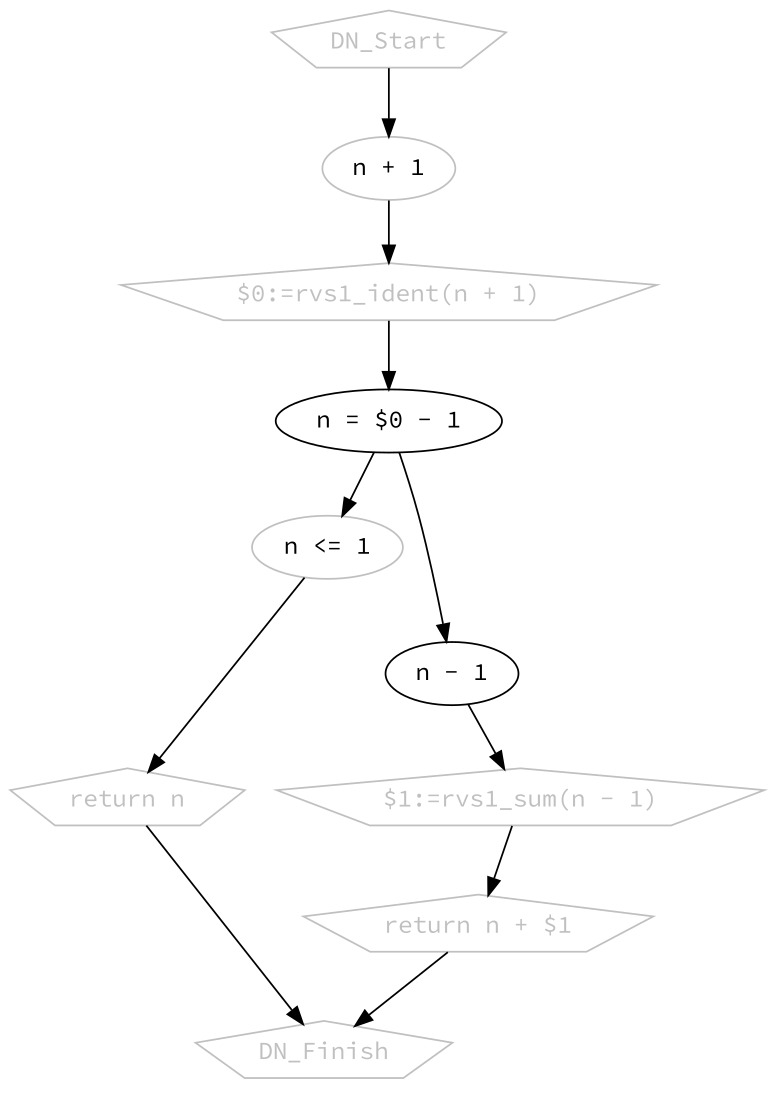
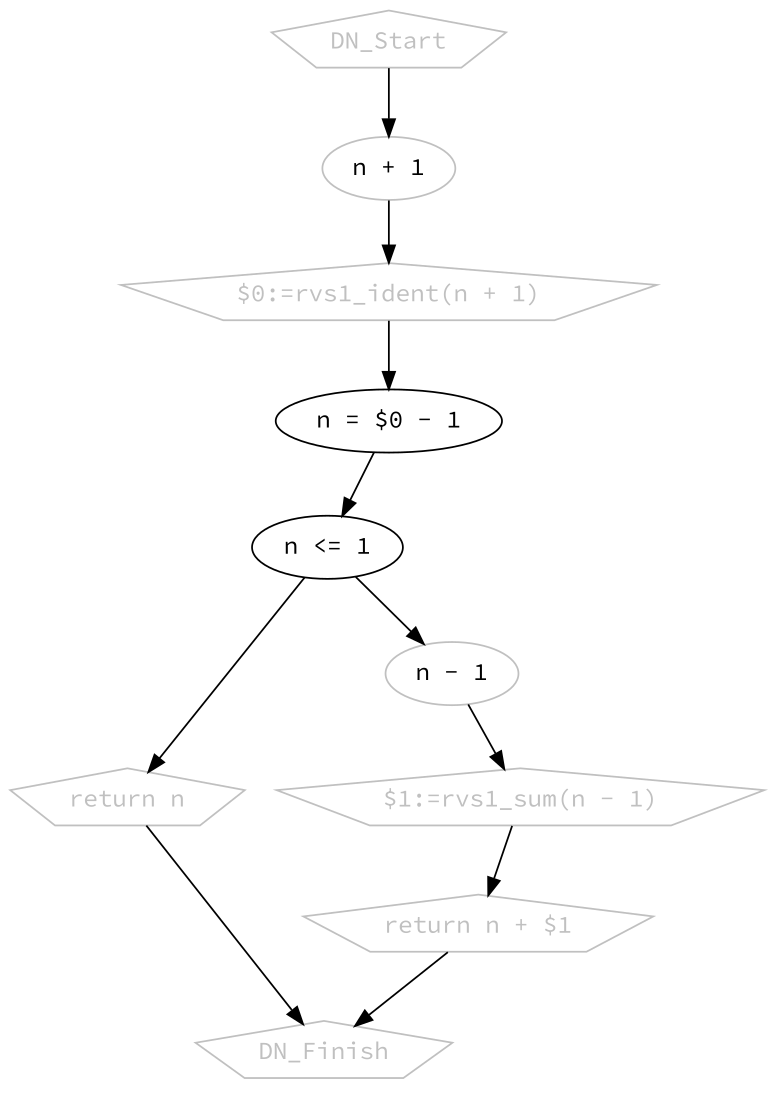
edge "n = $0 - 1" -> "n - 1": now "n <= 1" -> "n - 1"
node "n <= 1": color grey -> black
node "n - 1": color black -> grey
